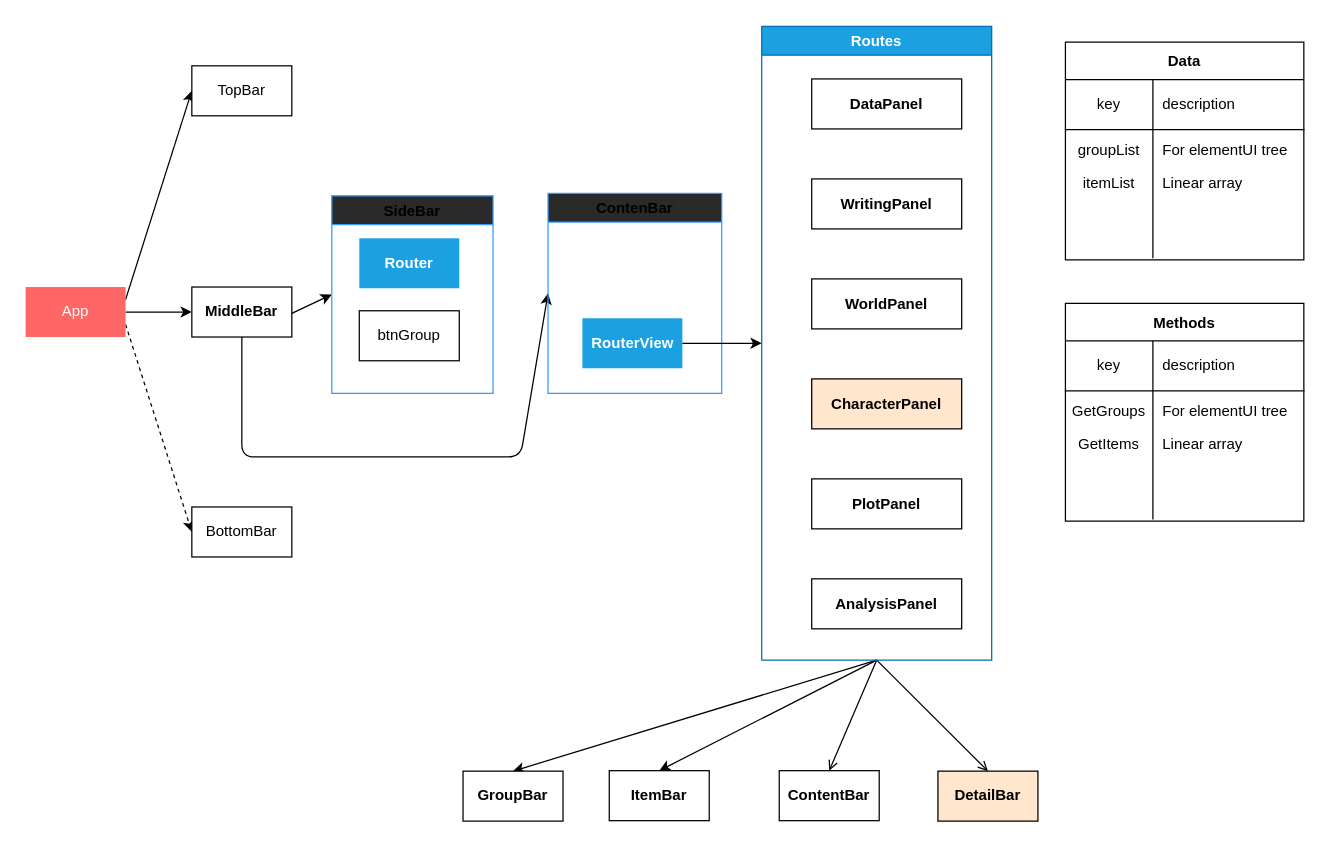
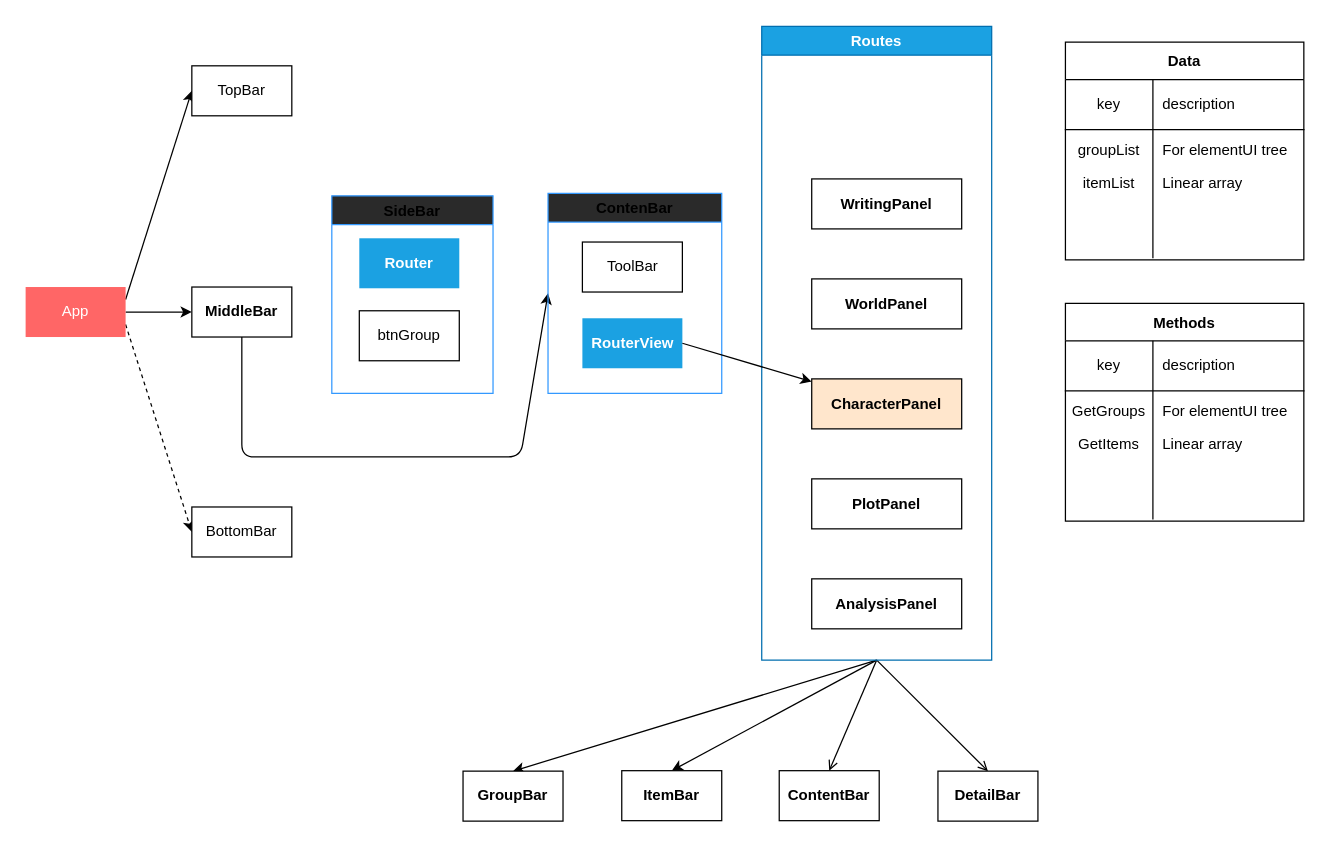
node "DataPanel": removed
node "ToolBar": added
edge "MiddleBar" -> "SideBar": removed
edge "RouterView" -> "Routes": now "RouterView" -> "CharacterPanel"
node "ItemBar": moved (659, 796) -> (672, 796)
node "DetailBar": fillcolor #ffe6cc -> #ffffff
